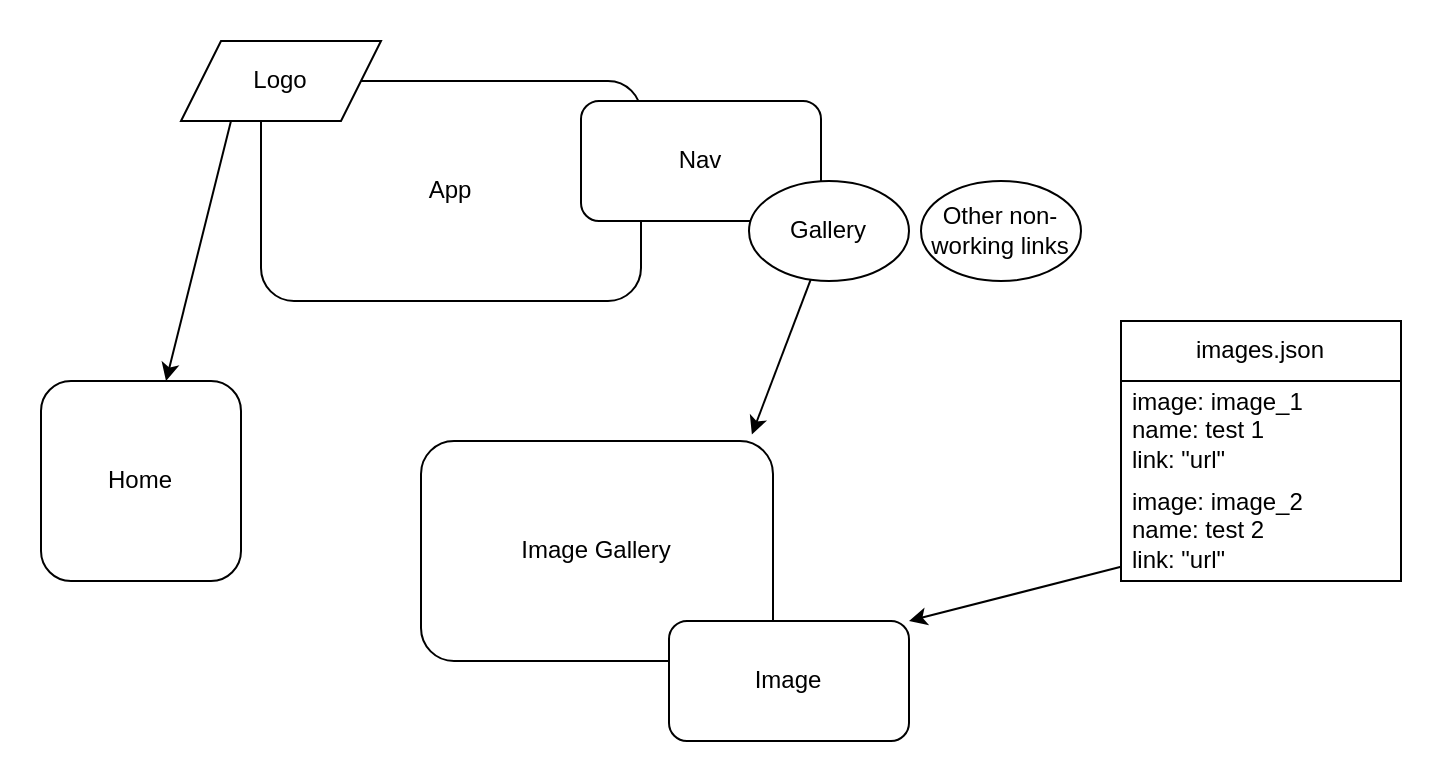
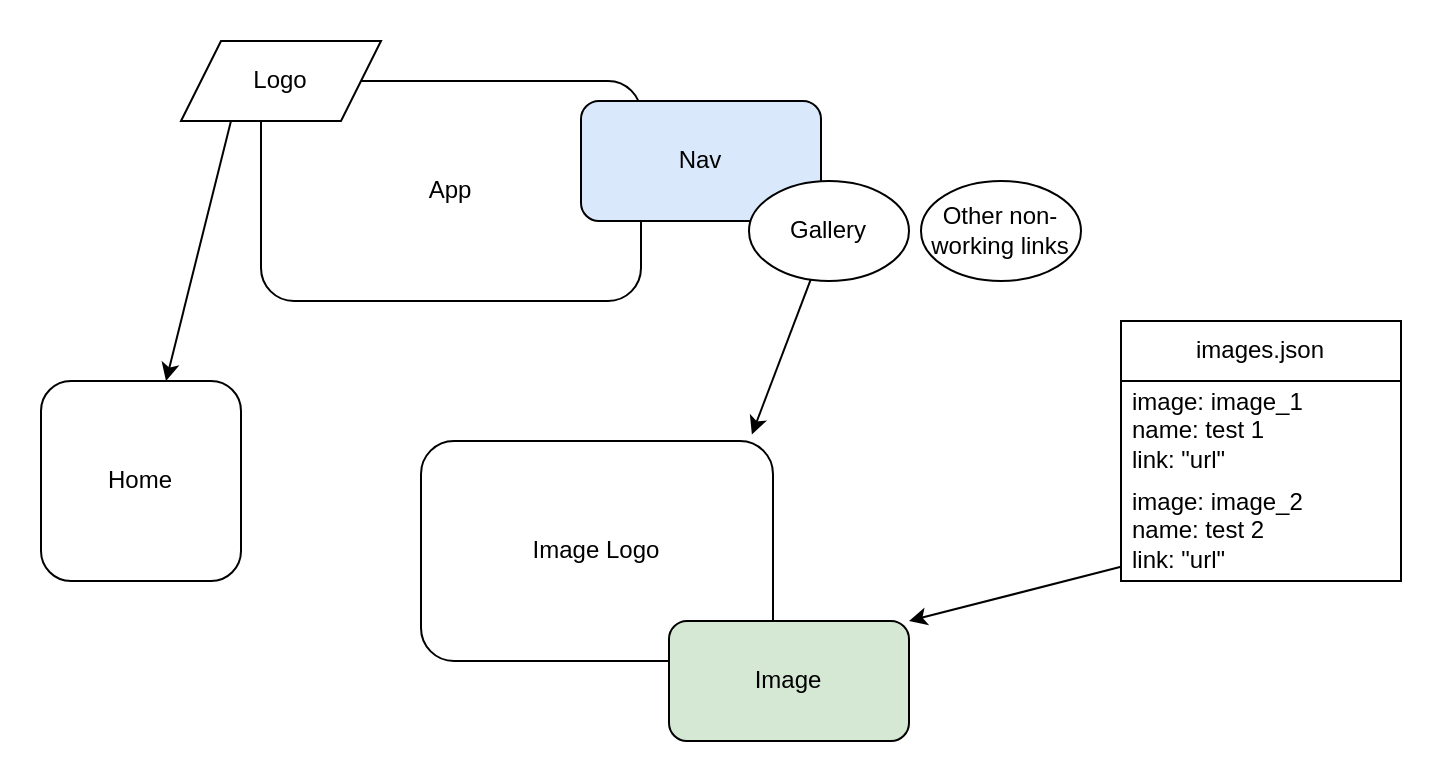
node "Nav": fillcolor #ffffff -> #dae8fc
node "Image Gallery": label "Image Gallery" -> "Image Logo"
node "Image": fillcolor #ffffff -> #d5e8d4
